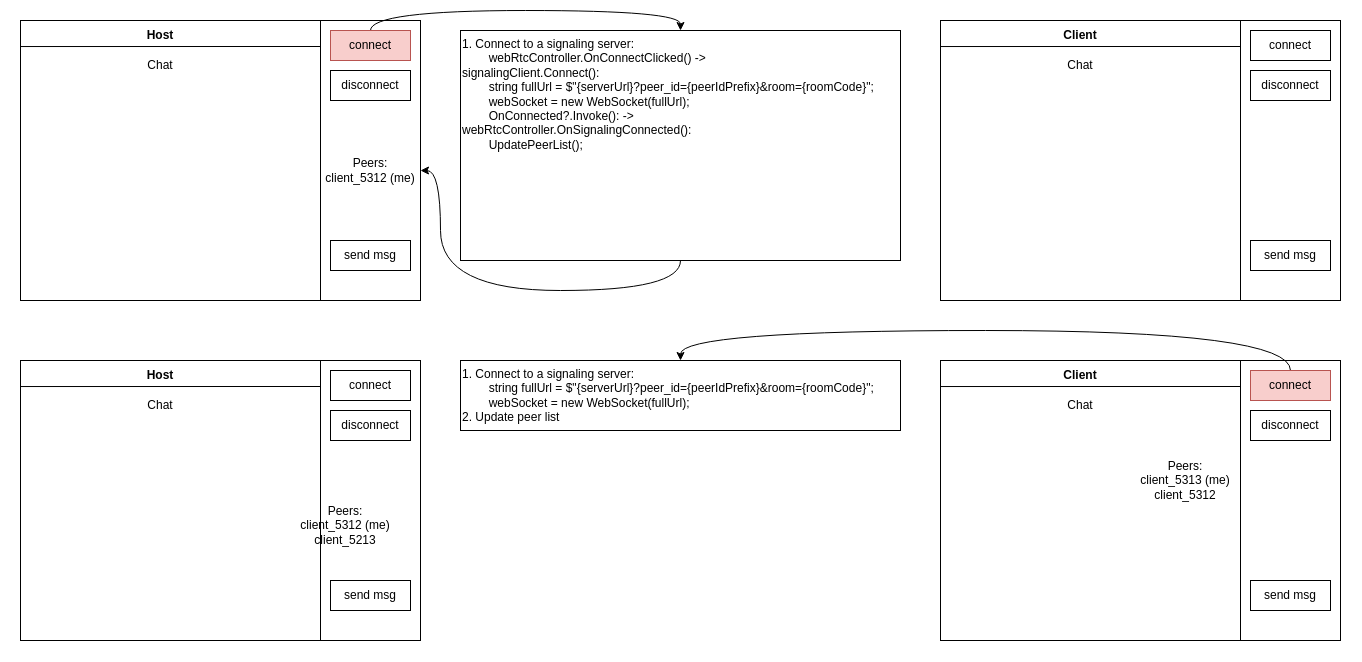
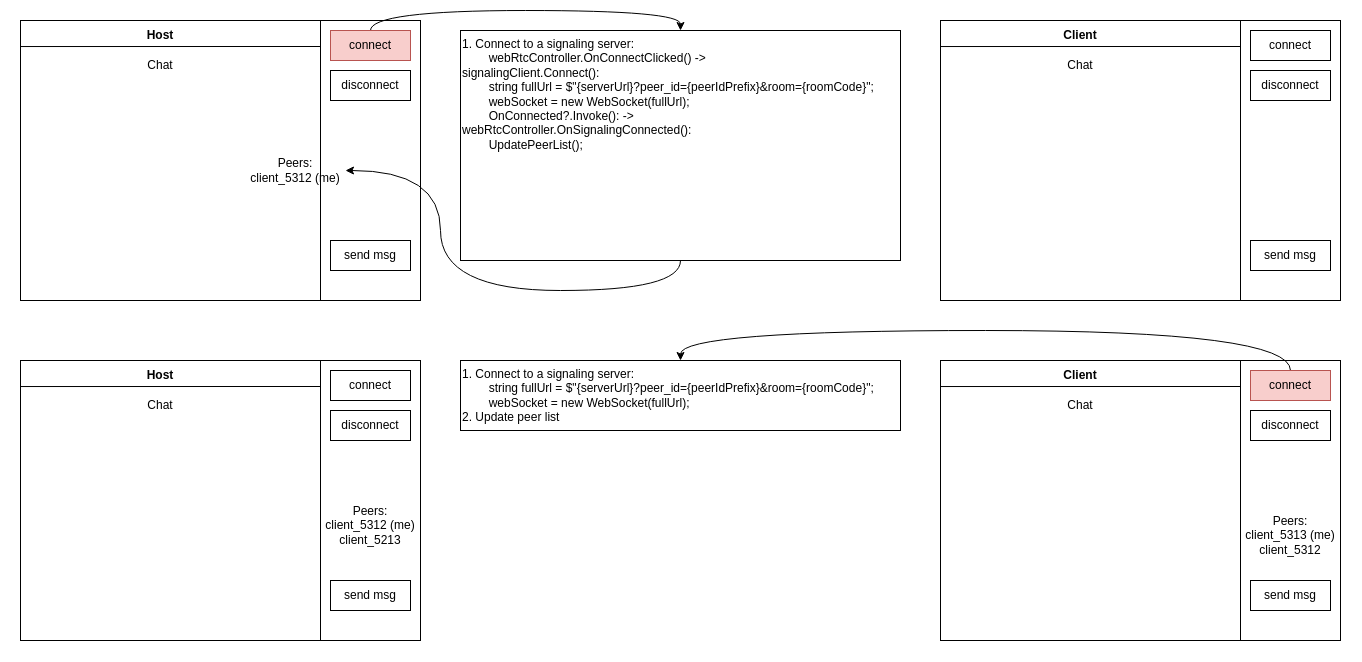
node "Peers: client_5312 (me)": moved (371, 171) -> (296, 171)
node "Peers: client_5313 (me) client_5312": moved (1186, 481) -> (1291, 536)
node "Peers: client_5312 (me) client_5213": moved (346, 526) -> (371, 526)
